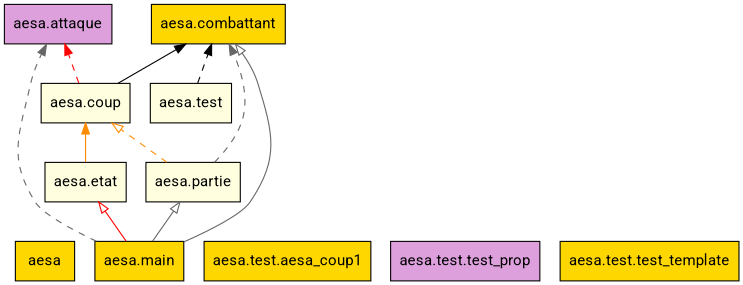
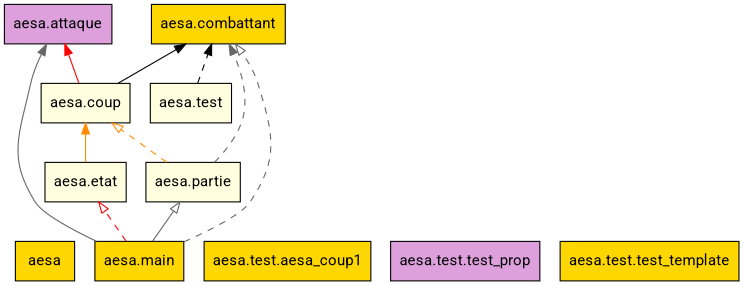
edge "aesa.coup" -> "aesa.attaque": style dashed -> solid
edge "aesa.main" -> "aesa.attaque": style dashed -> solid
edge "aesa.main" -> "aesa.combattant": style solid -> dashed
edge "aesa.main" -> "aesa.etat": style solid -> dashed
